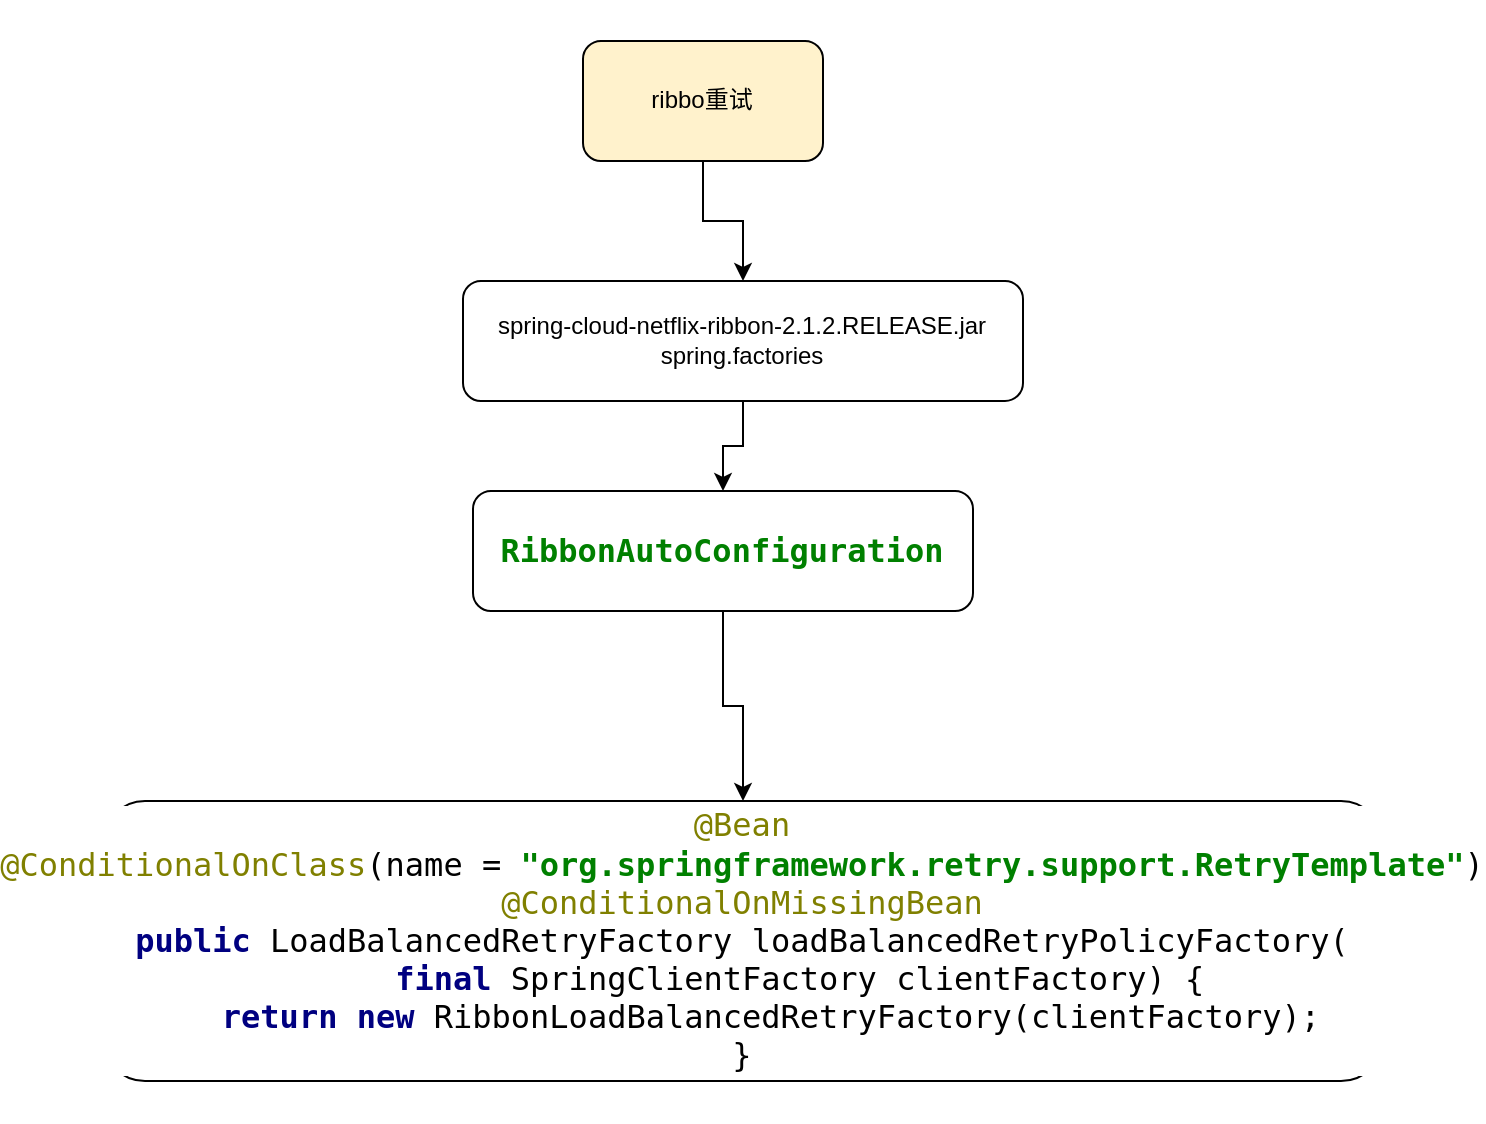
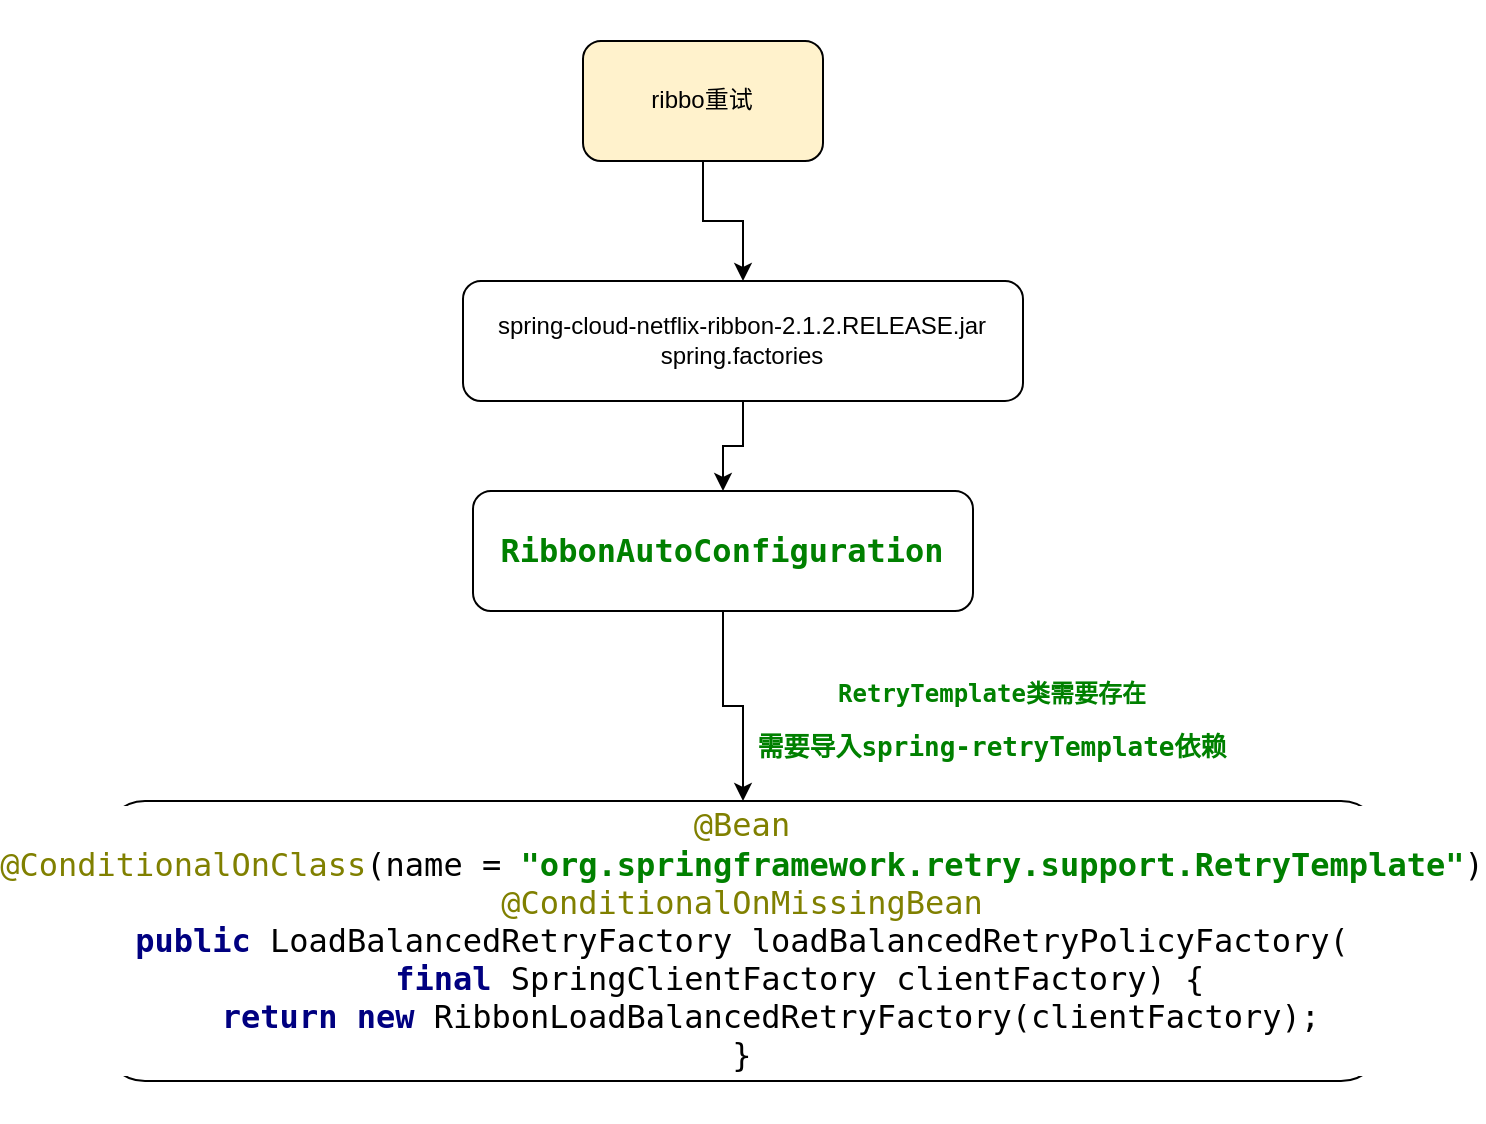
node "RetryTemplate类需要存在需要导入spring-retryTemplate依赖": added
